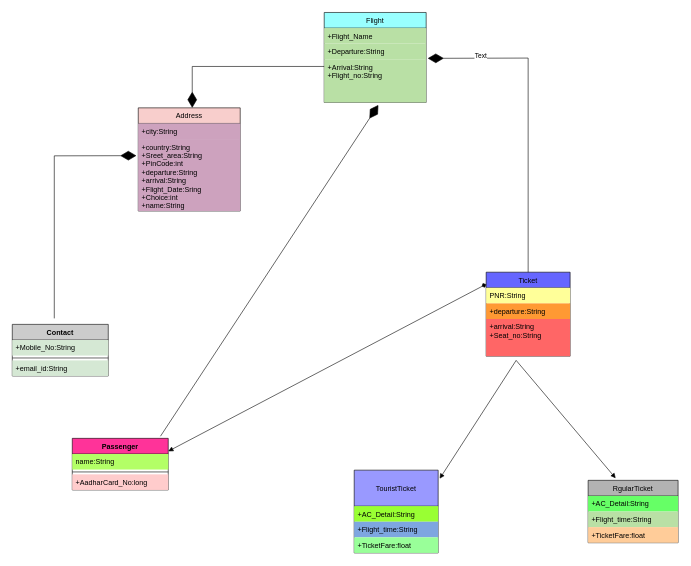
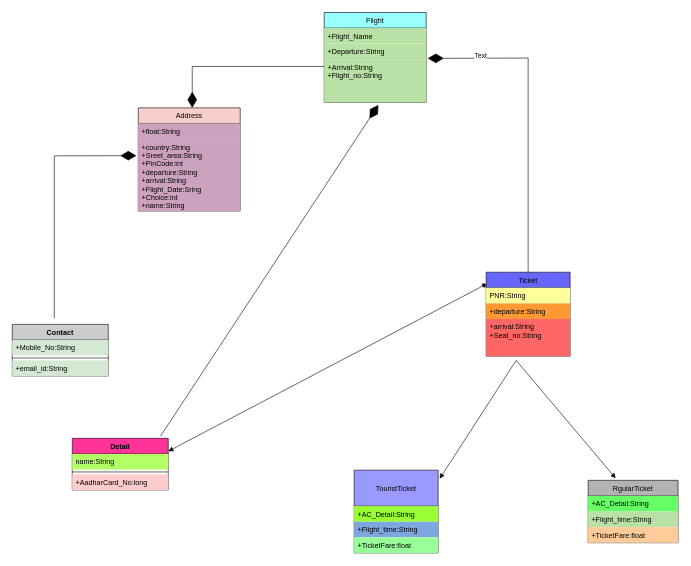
node "+city:String": label "+city:String" -> "+float:String"
node "Passenger": label "Passenger" -> "Detail"
